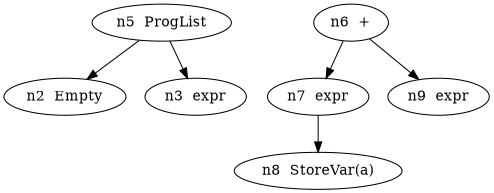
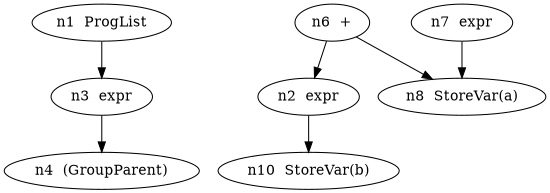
node "n5  ProgList": label "n5  ProgList" -> "n1  ProgList"
edge "n6  +" -> "n7  expr": now "n6  +" -> "n8  StoreVar(a)"
node "n2  Empty": removed
node "n9  expr": label "n9  expr" -> "n2  expr"
node "n4  (GroupParent)": added
node "n10  StoreVar(b)": added
